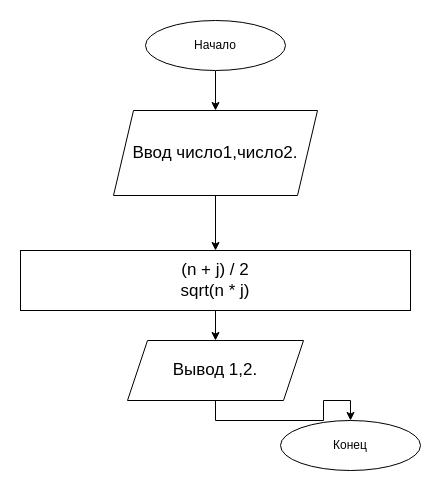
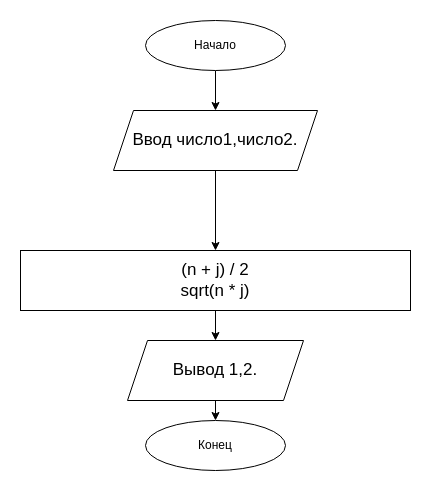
node "Ввод число1,число2.": size 204x85 -> 204x60
node "Конец": moved (351, 446) -> (216, 446)
